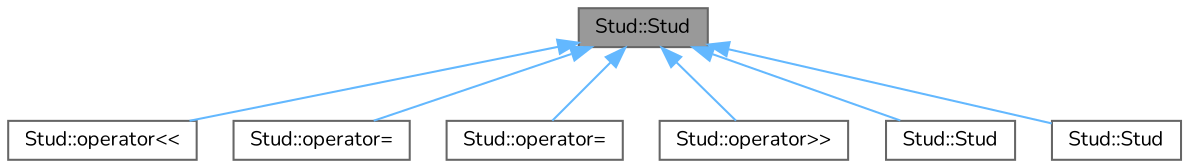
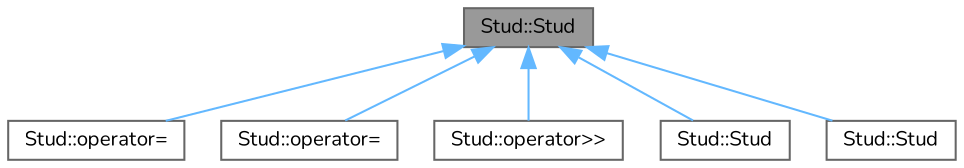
node "Stud::operator<<": removed
